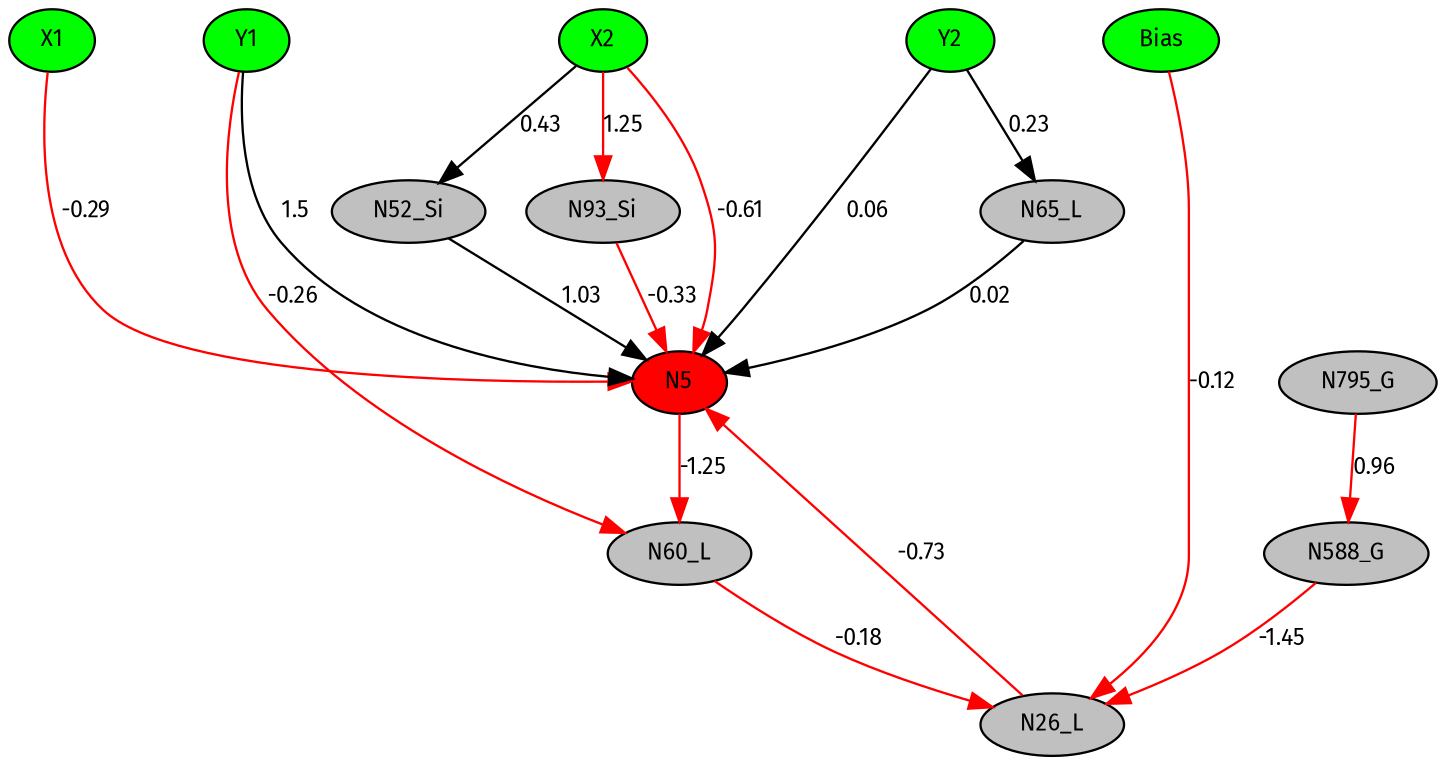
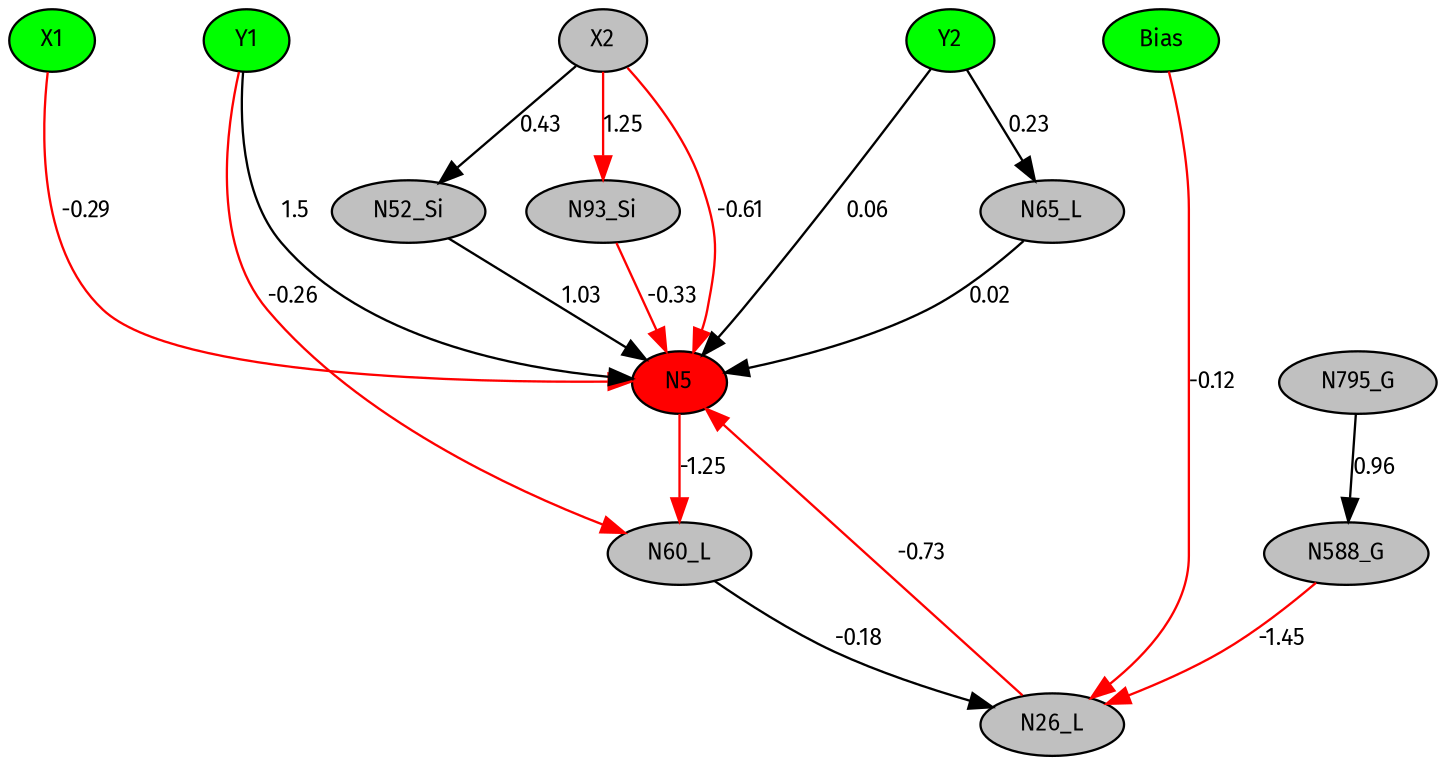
node "X2": fillcolor green -> gray
edge "N795_G" -> "N588_G": color red -> black
edge "N60_L" -> "N26_L": color red -> black
